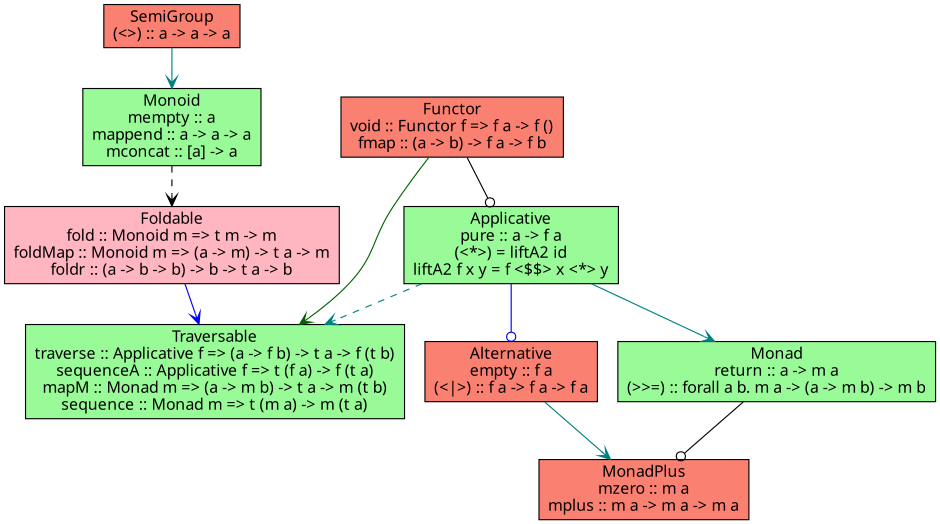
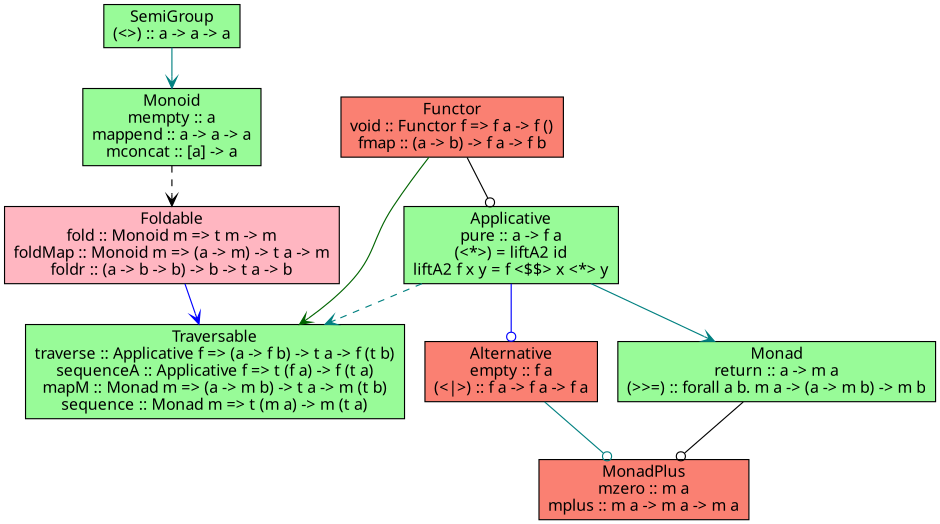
node "SemiGroup (<>) :: a -> a -> a": fillcolor salmon -> palegreen
edge "Alternative empty :: f a (<|>) :: f a -> f a -> f a" -> "MonadPlus mzero :: m a mplus :: m a -> m a -> m a": arrowhead vee -> odot
